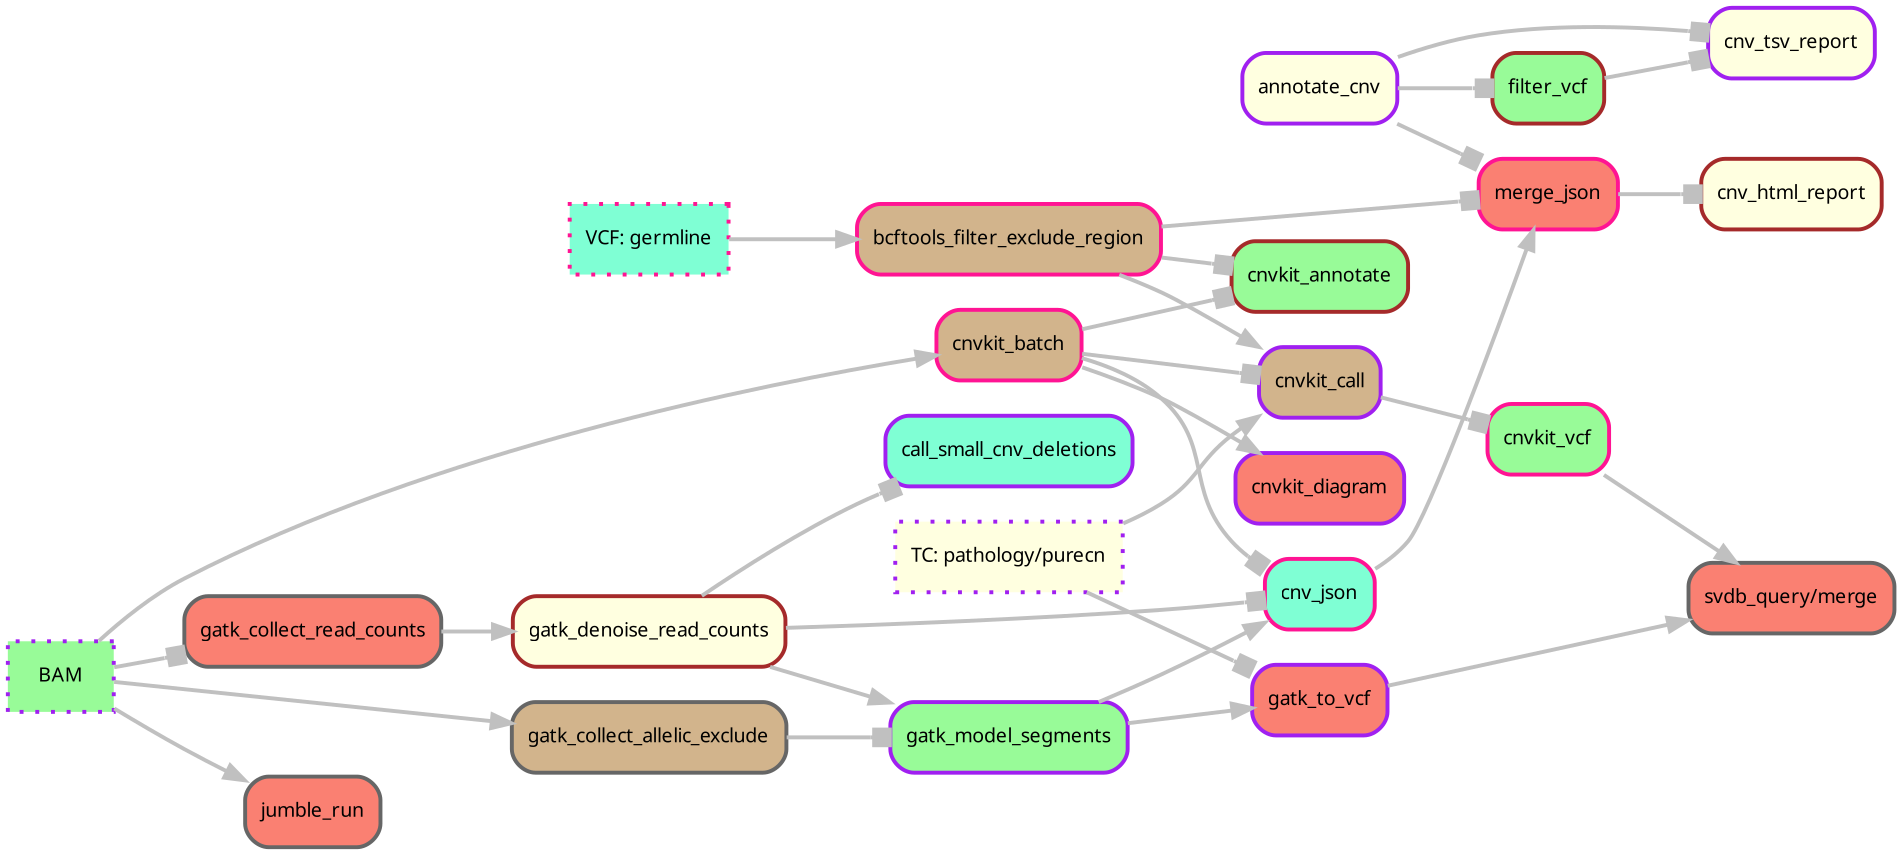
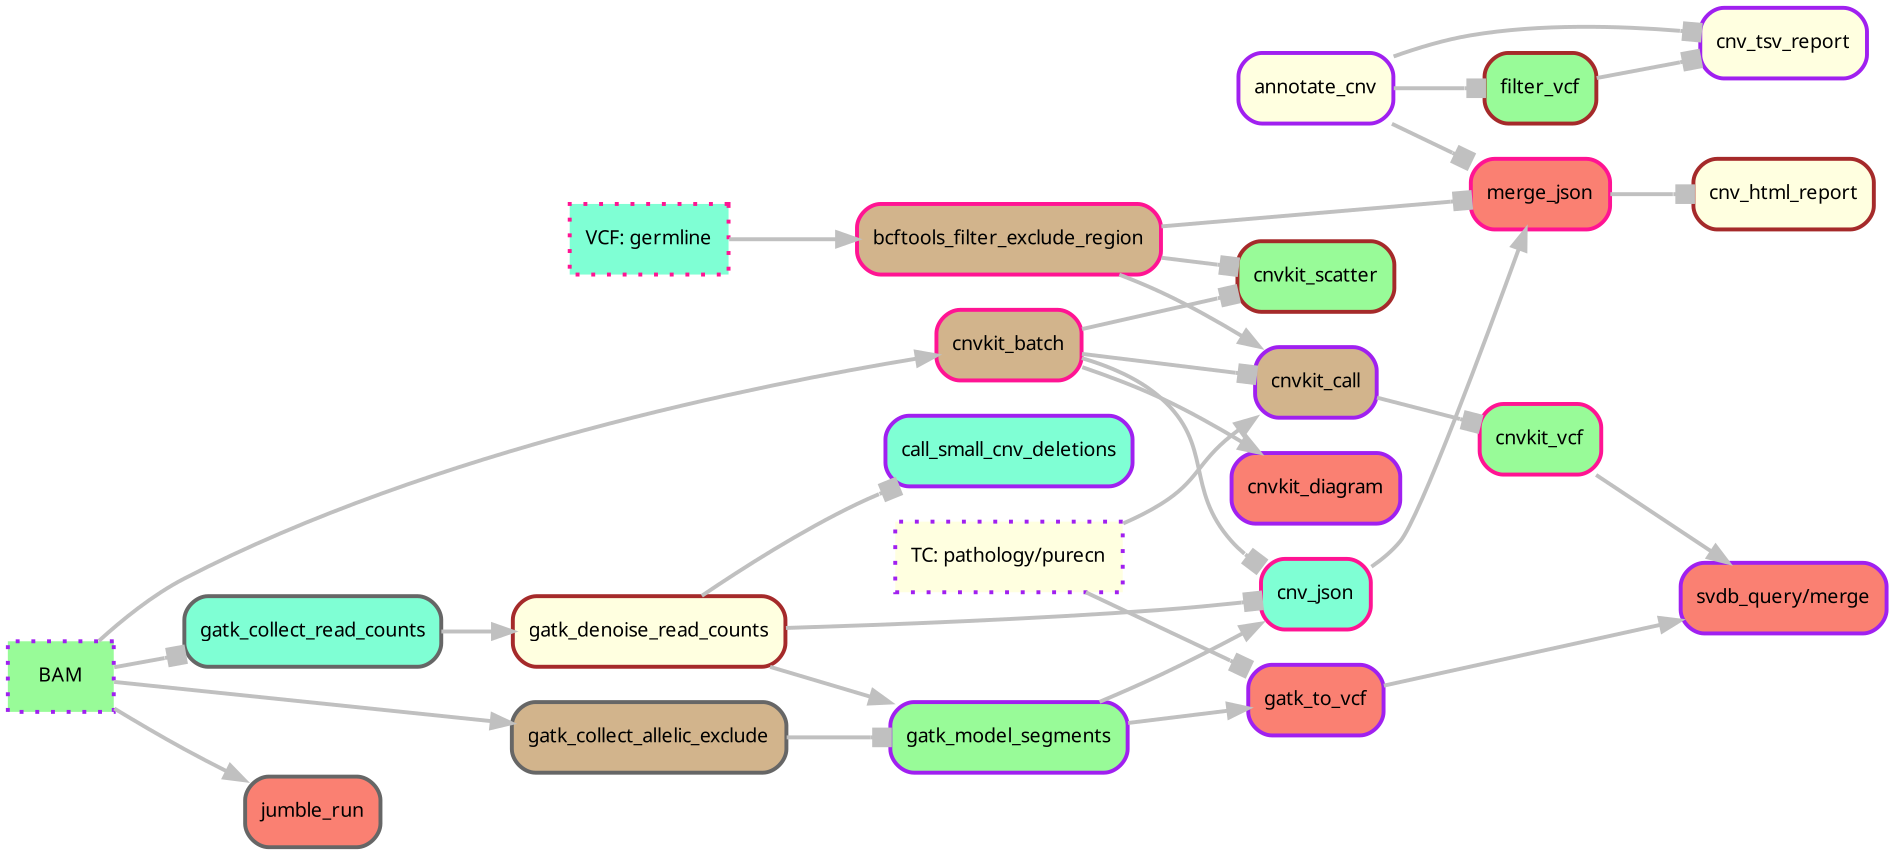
node "cnvkit_annotate": label "cnvkit_annotate" -> "cnvkit_scatter"
node "svdb_query/merge": color gray40 -> purple
node "gatk_collect_read_counts": fillcolor salmon -> aquamarine
